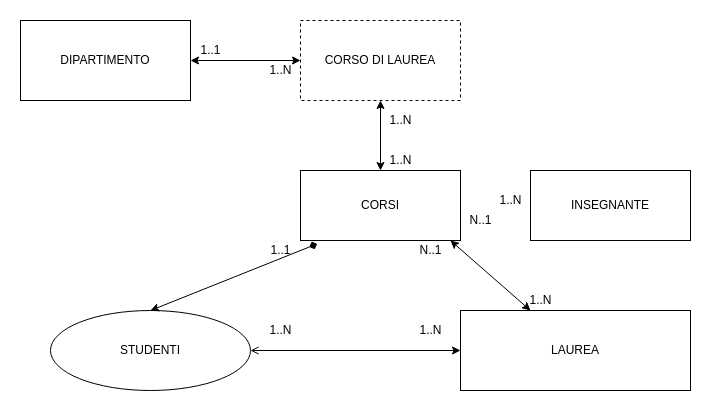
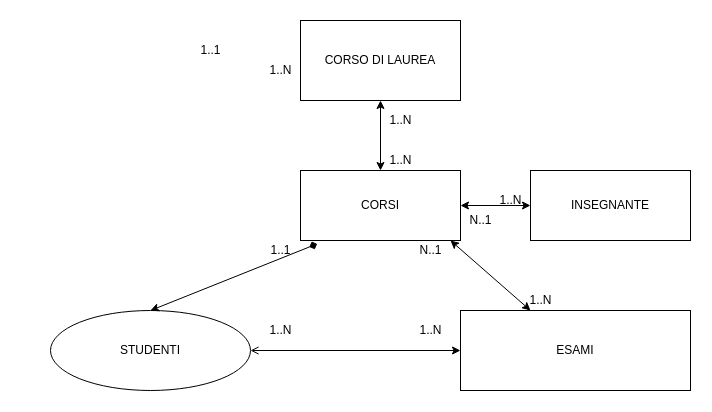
node "DIPARTIMENTO": removed
edge "DIPARTIMENTO" -- "CORSO DI LAUREA": removed
node "CORSO DI LAUREA": style dashed -> solid
edge "CORSI" -- "INSEGNANTE": added
node "LAUREA": label "LAUREA" -> "ESAMI"
